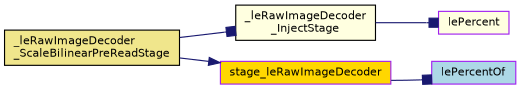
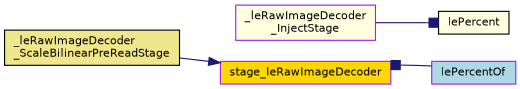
node "_leRawImageDecoder _InjectStage": color black -> purple
node "lePercent": color purple -> black
edge "_leRawImageDecoder _ScaleBilinearPreReadStage" -> "_leRawImageDecoder _InjectStage": removed
edge "stage_leRawImageDecoder" -> "lePercentOf": reversed
